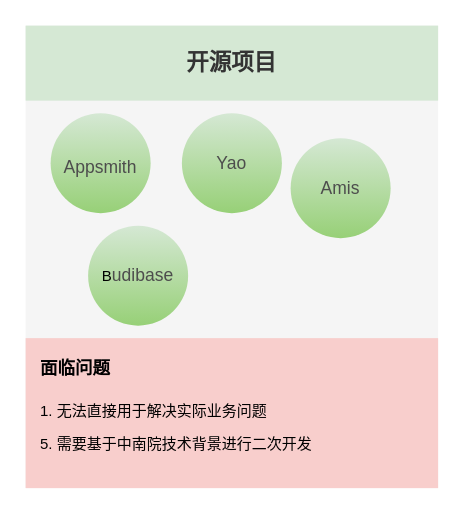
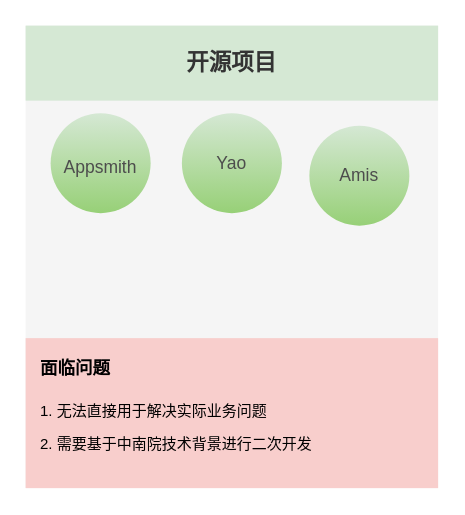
node "Amis": moved (341, 188) -> (359, 176)
node "Budibase": removed
node "面临问题1. 无法直接用于解决实际业务问题 5. 需要基于中南院技术背景进行二次开发": label "面临问题1. 无法直接用于解决实际业务问题 5. 需要基于中南院技术背景进行二次开发" -> "面临问题1. 无法直接用于解决实际业务问题 2. 需要基于中南院技术背景进行二次开发"
